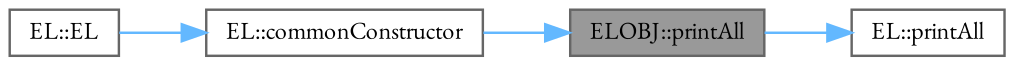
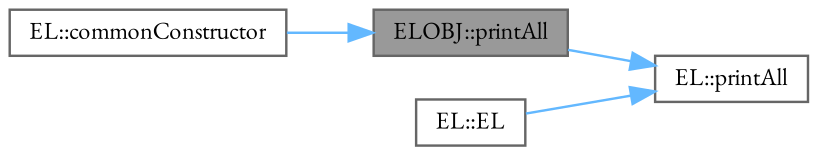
edge "EL::EL" -> "EL::commonConstructor": now "EL::EL" -> "EL::printAll"
